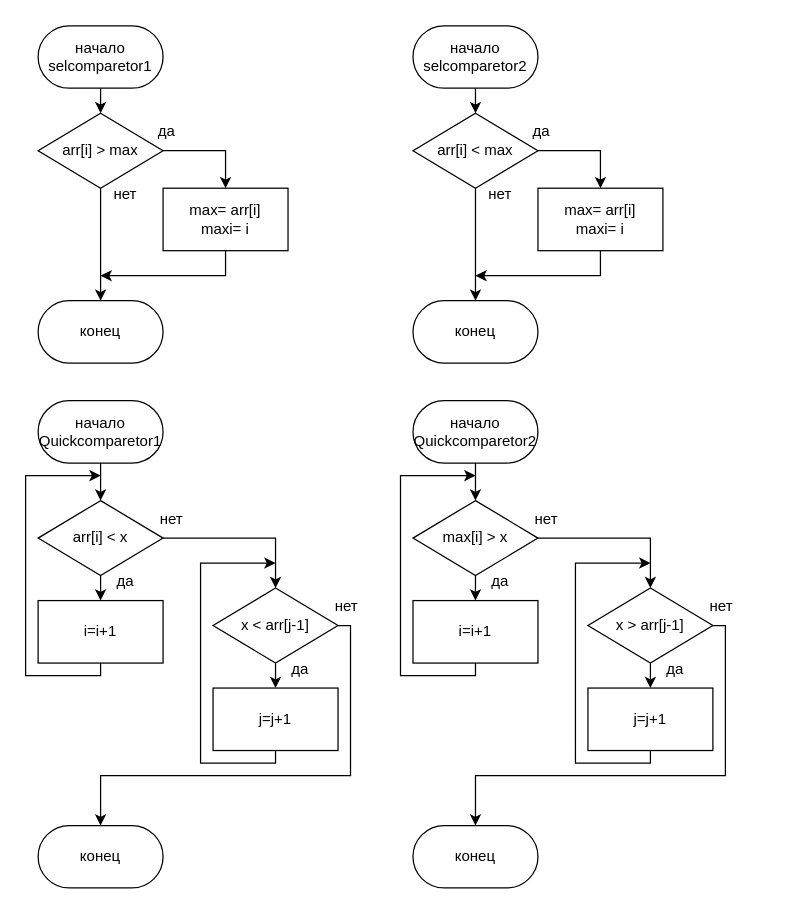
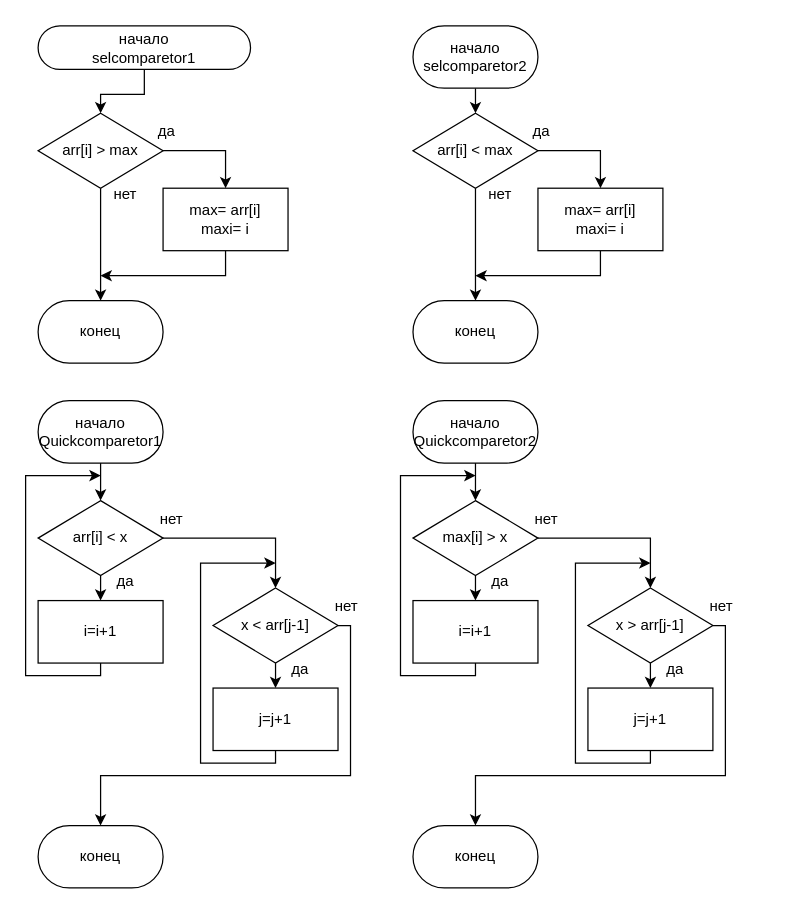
node "начало selcomparetor1": size 125x63 -> 213x44
